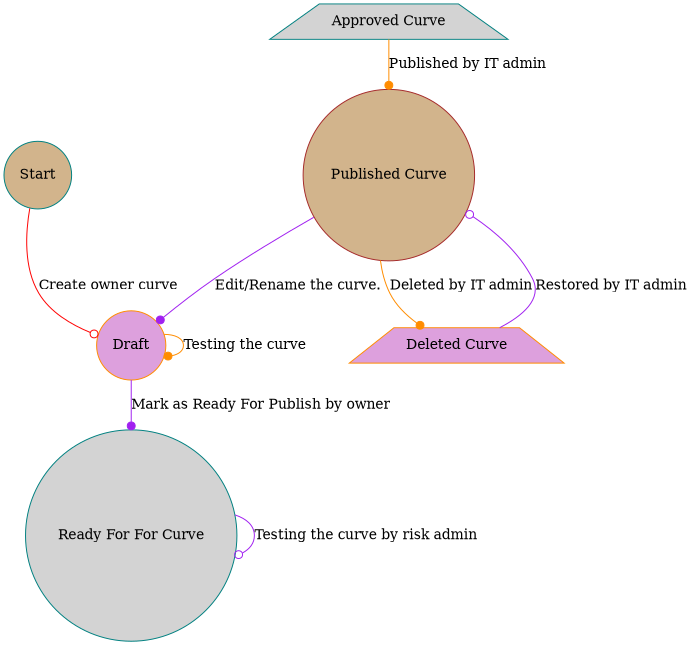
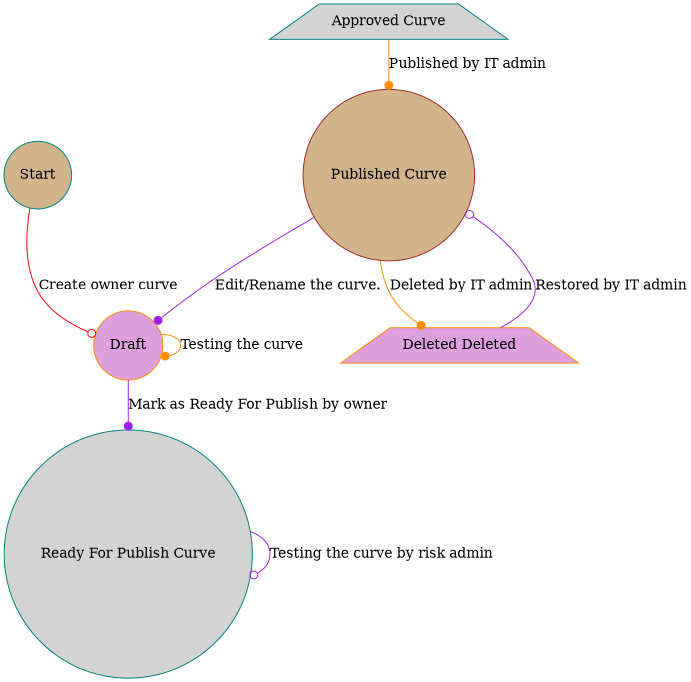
node "Deleted Curve": label "Deleted Curve" -> "Deleted Deleted"
node "Ready For For Curve": label "Ready For For Curve" -> "Ready For Publish Curve"
